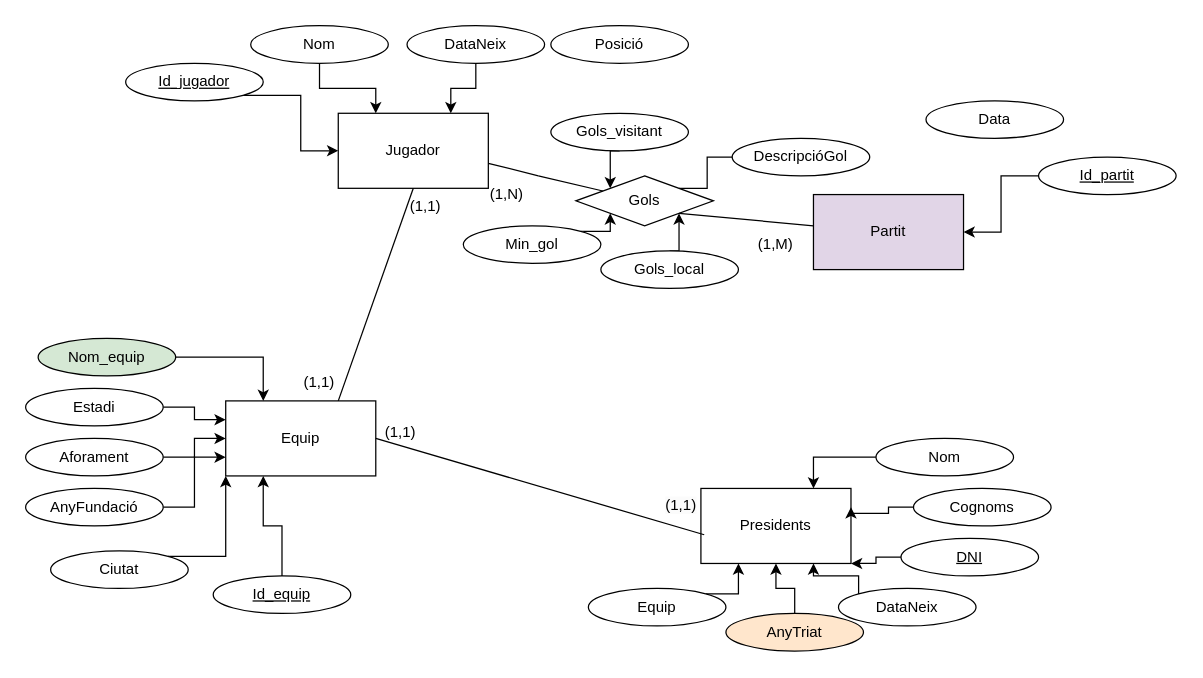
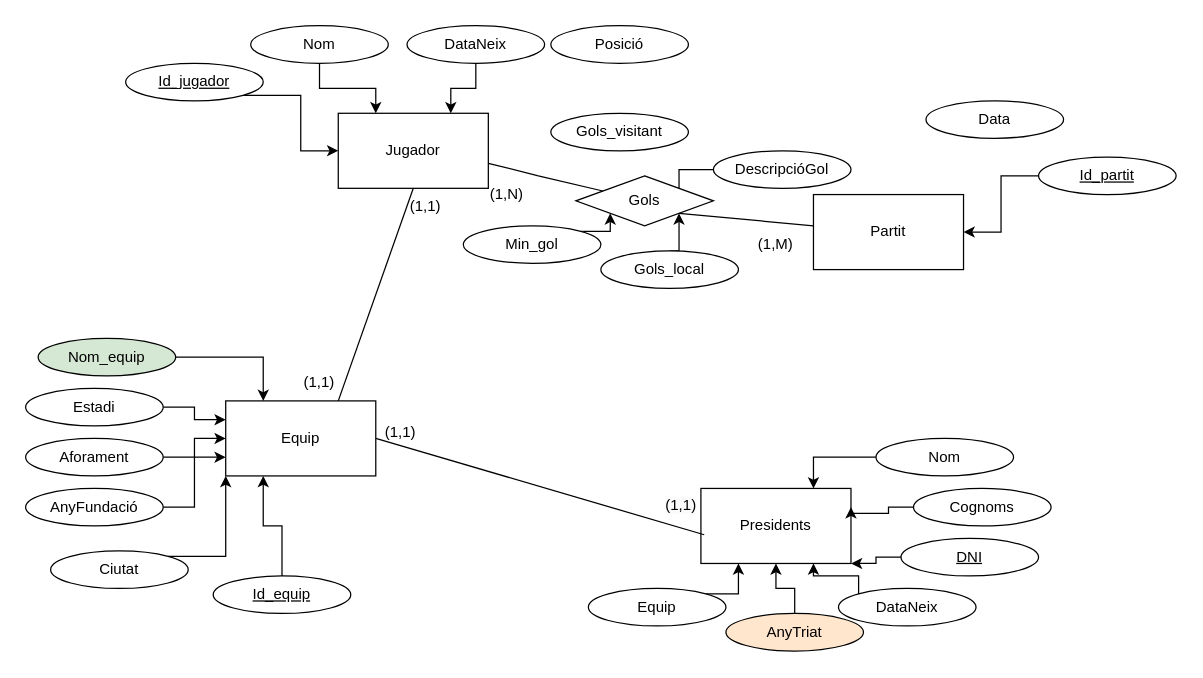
node "DescripcióGol": moved (801, 157) -> (782, 169)
edge "Gols_visitant" -> "Gols": removed
node "Partit": fillcolor #e1d5e7 -> #ffffff
